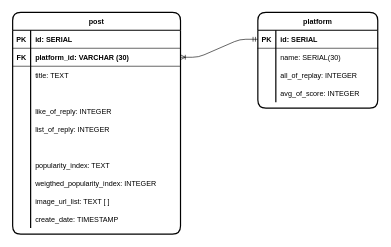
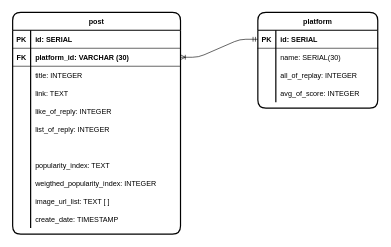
node "title: TEXT": label "title: TEXT" -> "title: INTEGER"
node "link: TEXT": added
